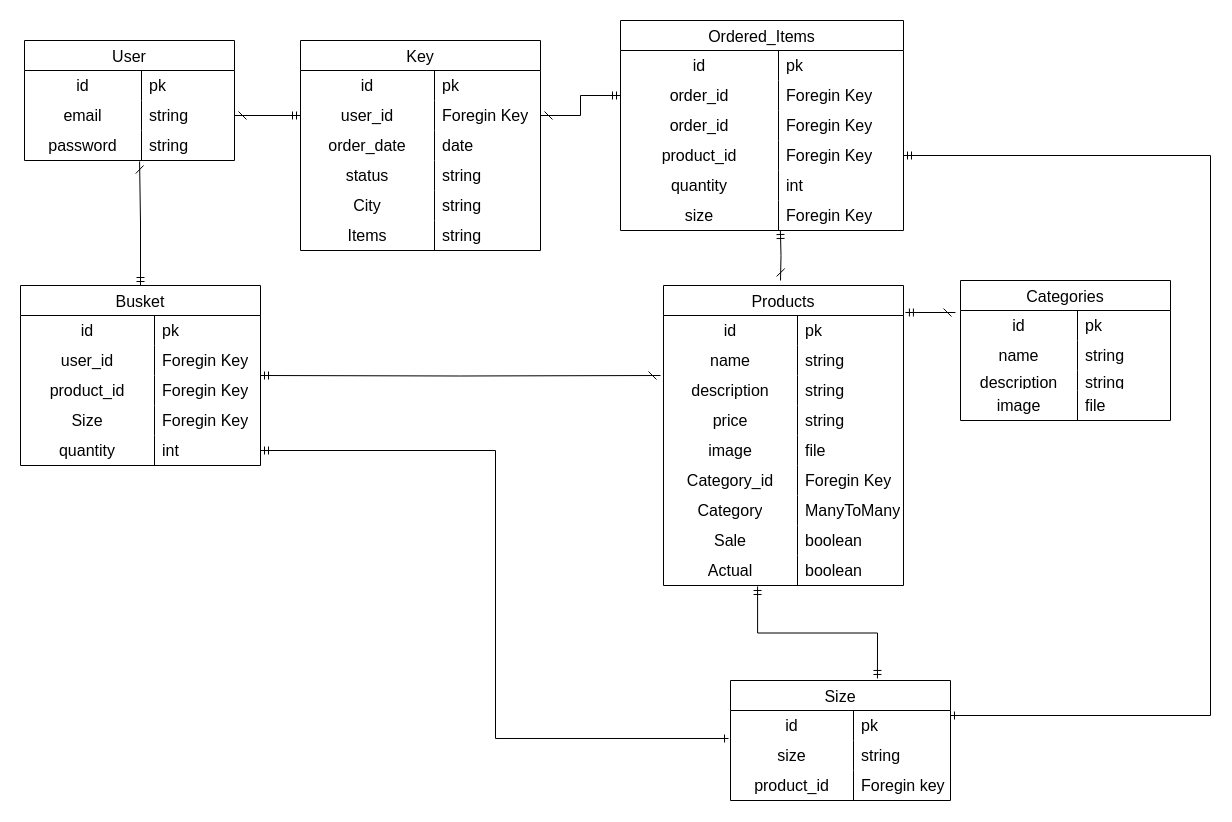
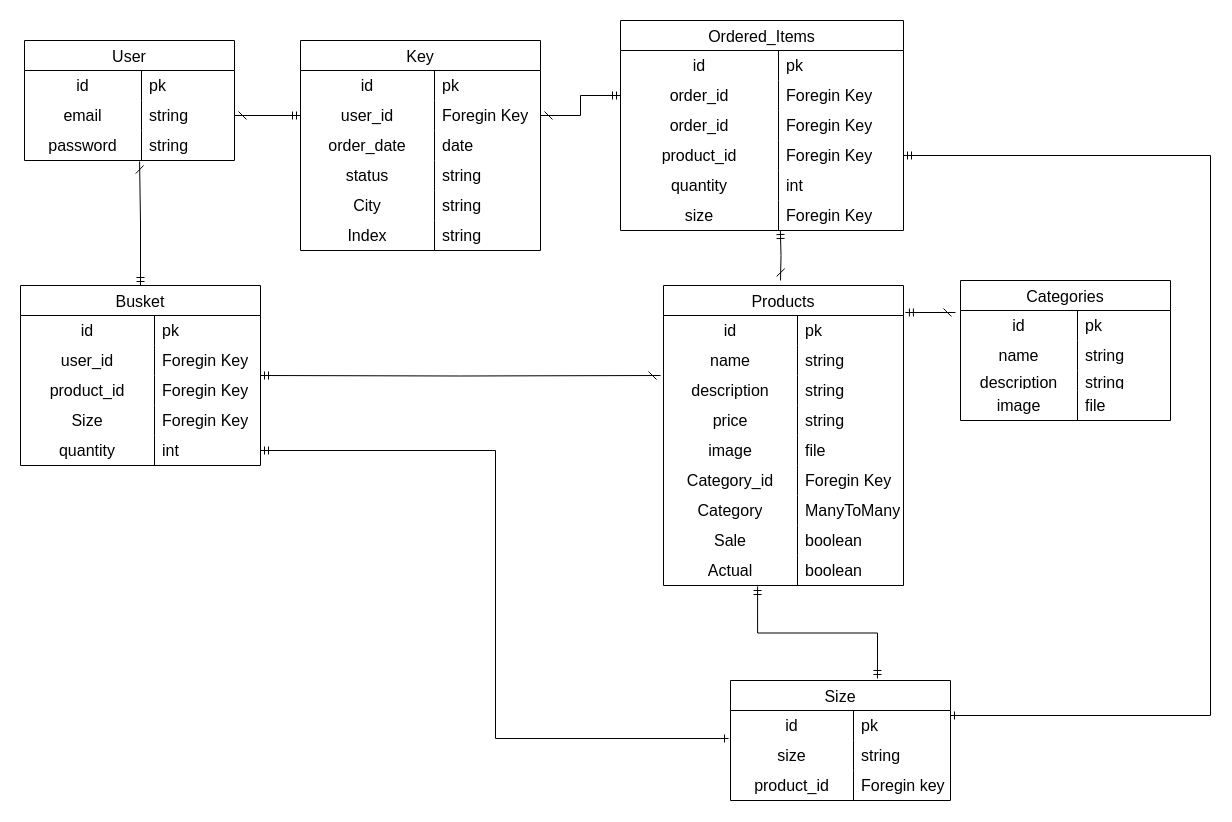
node "Items": label "Items" -> "Index"
